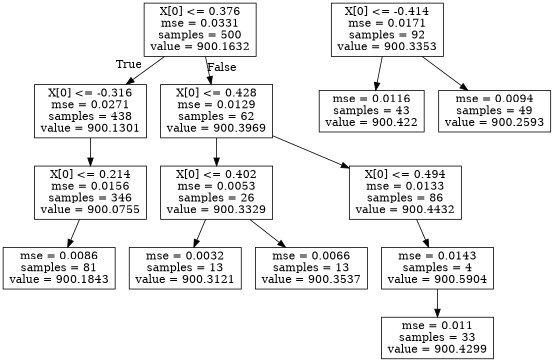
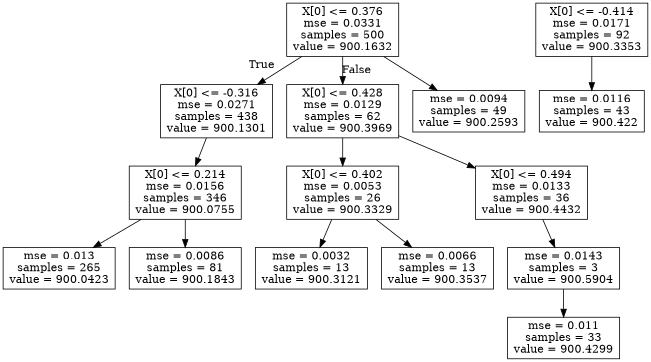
edge "X[0] <= -0.414 mse = 0.0171 samples = 92 value = 900.3353" -> "mse = 0.0094 samples = 49 value = 900.2593": now "X[0] <= 0.376 mse = 0.0331 samples = 500 value = 900.1632" -> "mse = 0.0094 samples = 49 value = 900.2593"
node "X[0] <= 0.494 mse = 0.0133 samples = 86 value = 900.4432": label "X[0] <= 0.494 mse = 0.0133 samples = 86 value = 900.4432" -> "X[0] <= 0.494 mse = 0.0133 samples = 36 value = 900.4432"
node "mse = 0.013 samples = 265 value = 900.0423": added
node "mse = 0.0143 samples = 4 value = 900.5904": label "mse = 0.0143 samples = 4 value = 900.5904" -> "mse = 0.0143 samples = 3 value = 900.5904"
